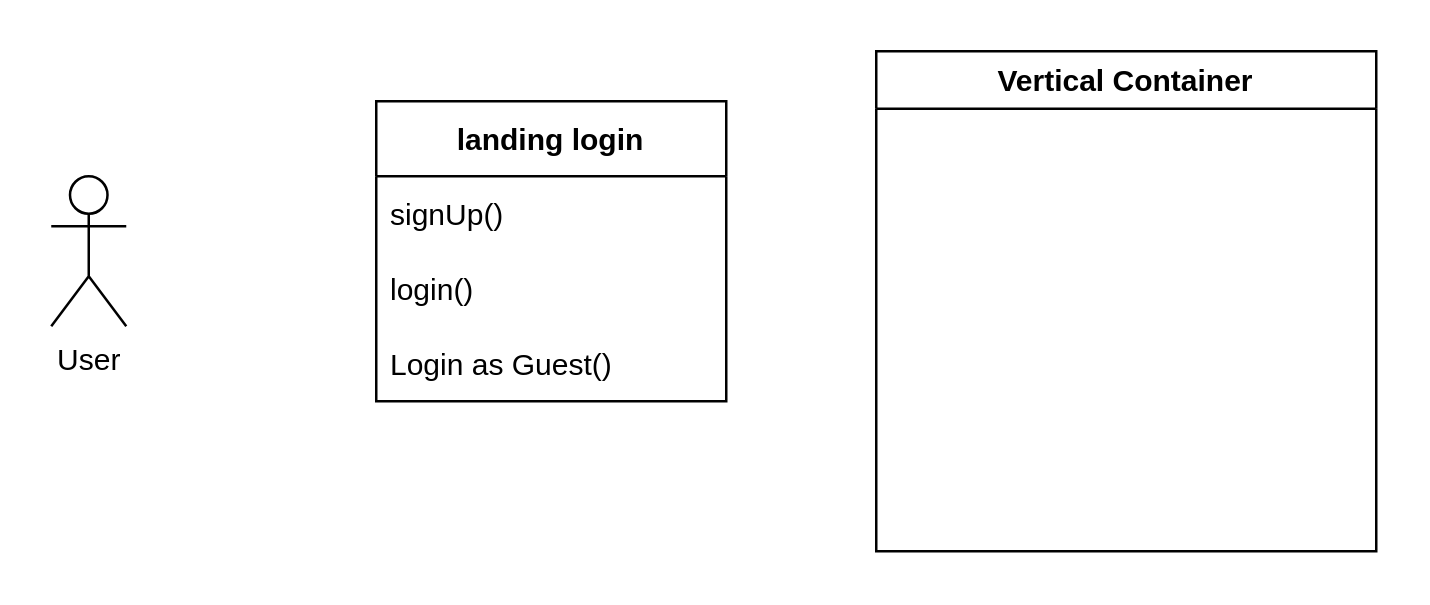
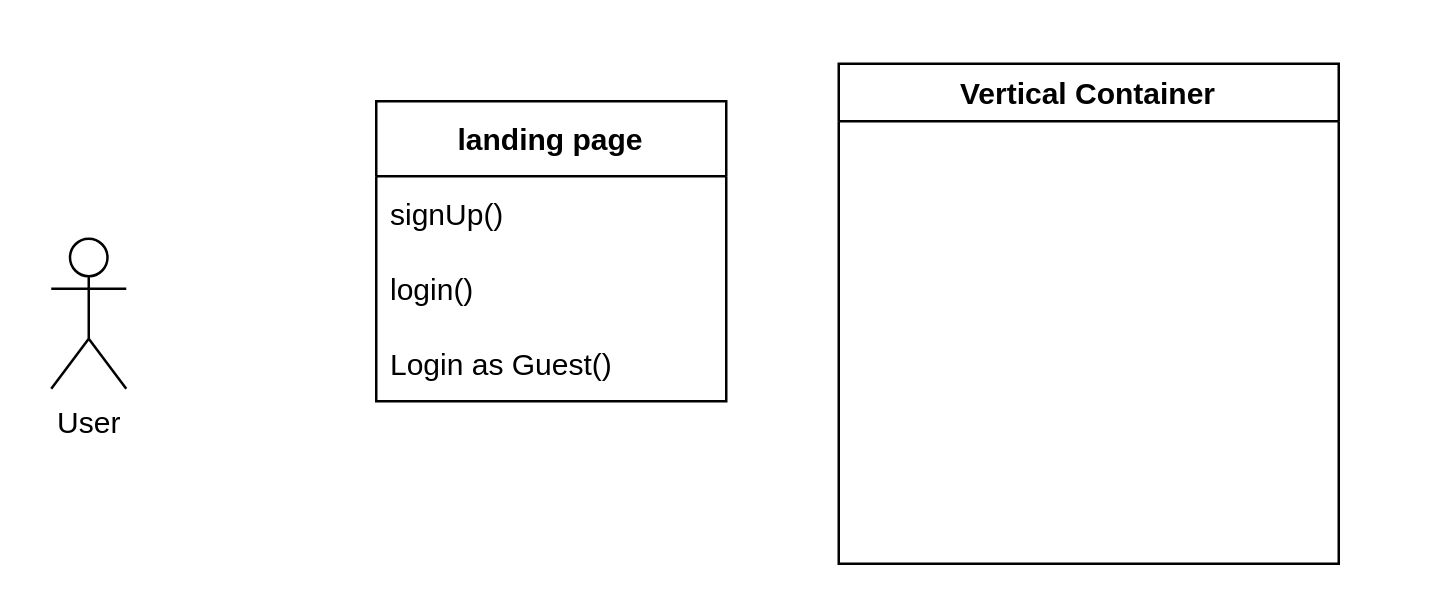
node "landing login": label "landing login" -> "landing page"
node "User": moved (89, 251) -> (89, 314)
node "Vertical Container": moved (1126, 301) -> (1089, 314)
